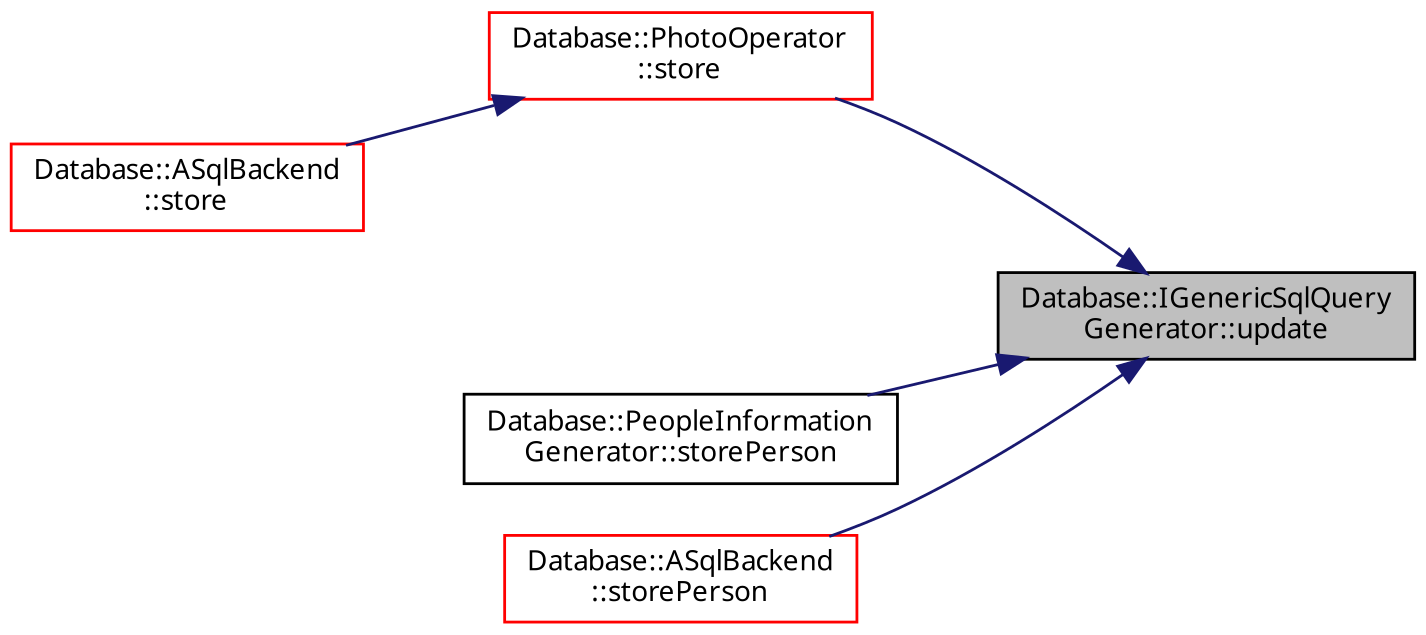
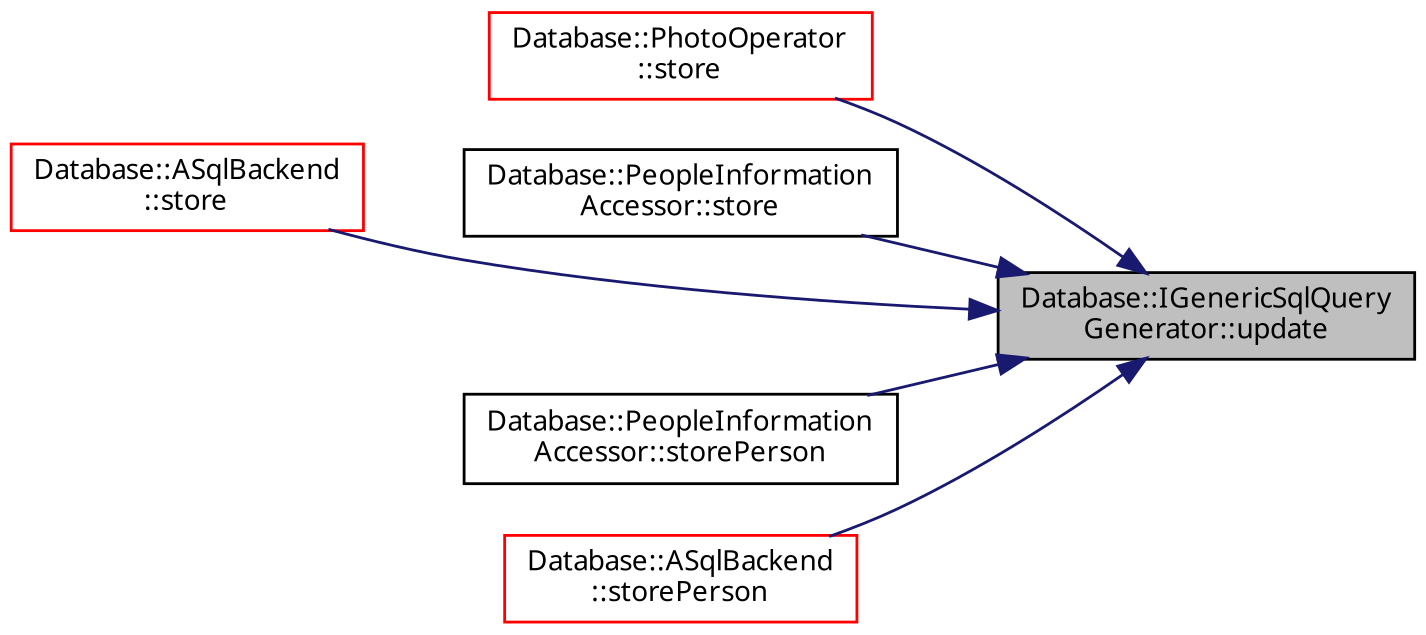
edge "Database::ASqlBackend ::store" -> "Database::PhotoOperator ::store": now "Database::ASqlBackend ::store" -> "Database::IGenericSqlQuery Generator::update"
node "Database::PeopleInformation Accessor::store": added
node "Database::PeopleInformation Generator::storePerson": label "Database::PeopleInformation Generator::storePerson" -> "Database::PeopleInformation Accessor::storePerson"
